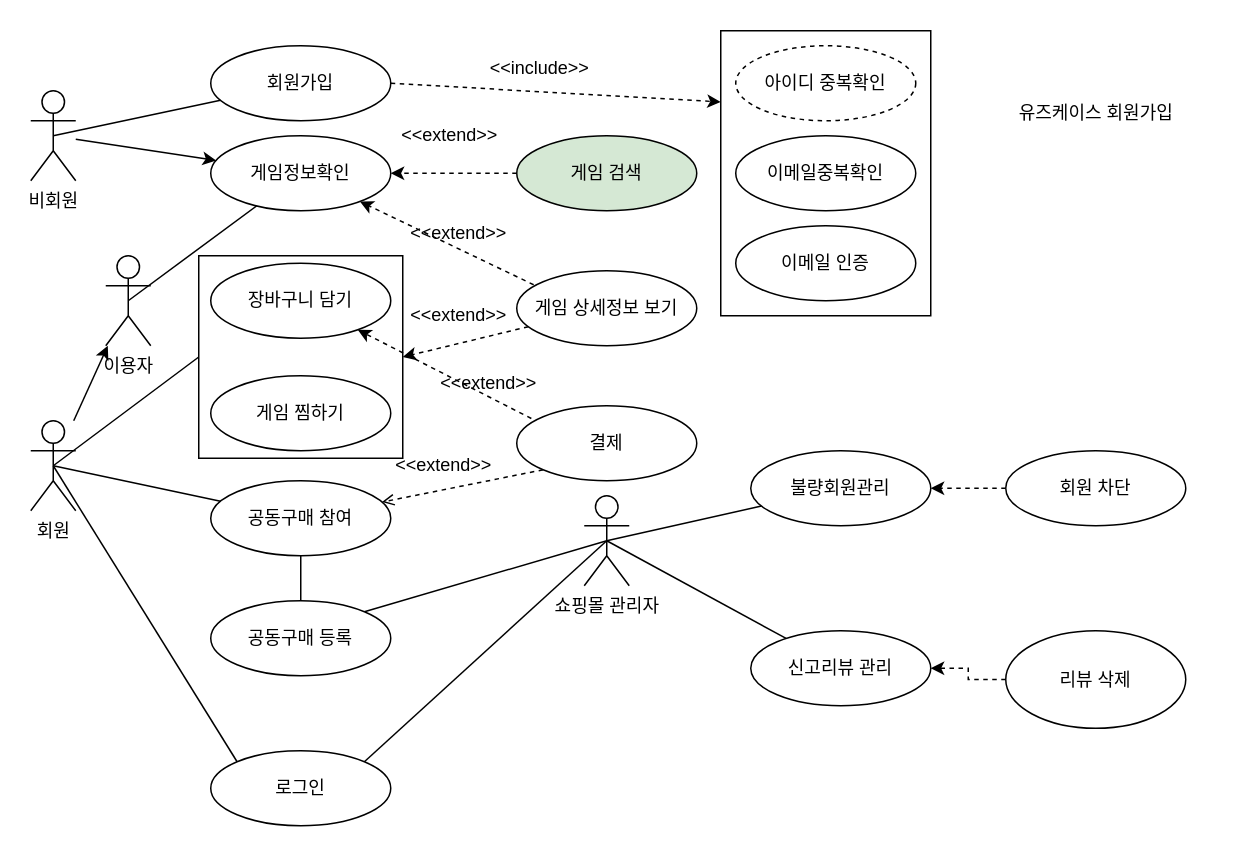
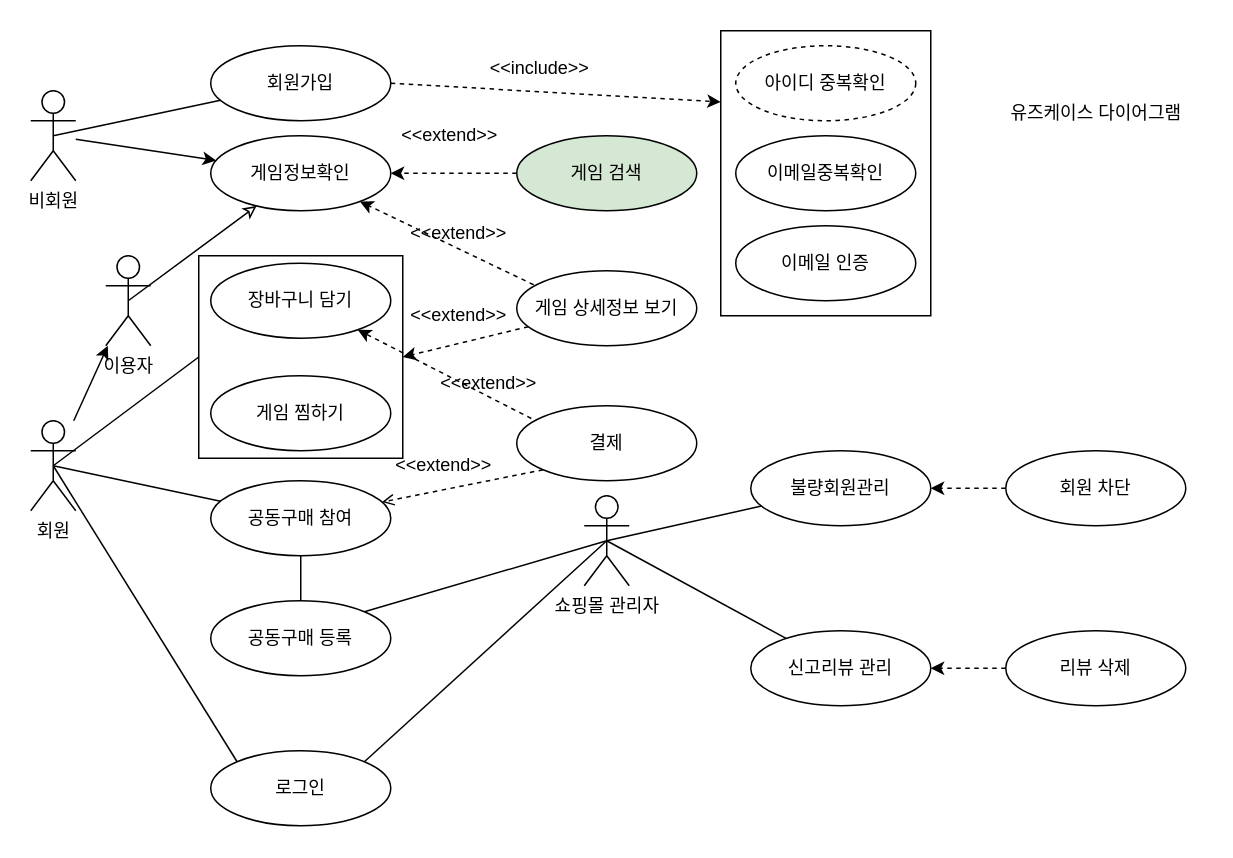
node "유즈케이스 회원가입": label "유즈케이스 회원가입" -> "유즈케이스 다이어그램"
edge "게임정보확인" -- "이용자": arrowhead none -> classic
node "리뷰 삭제": size 180x98 -> 180x75
